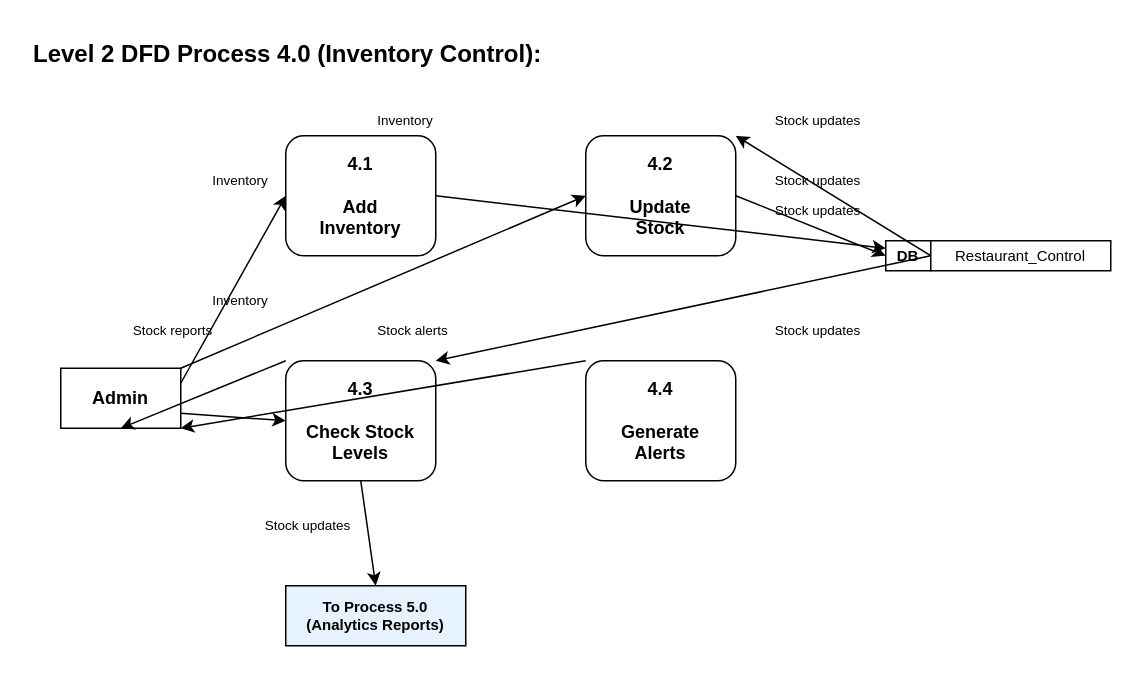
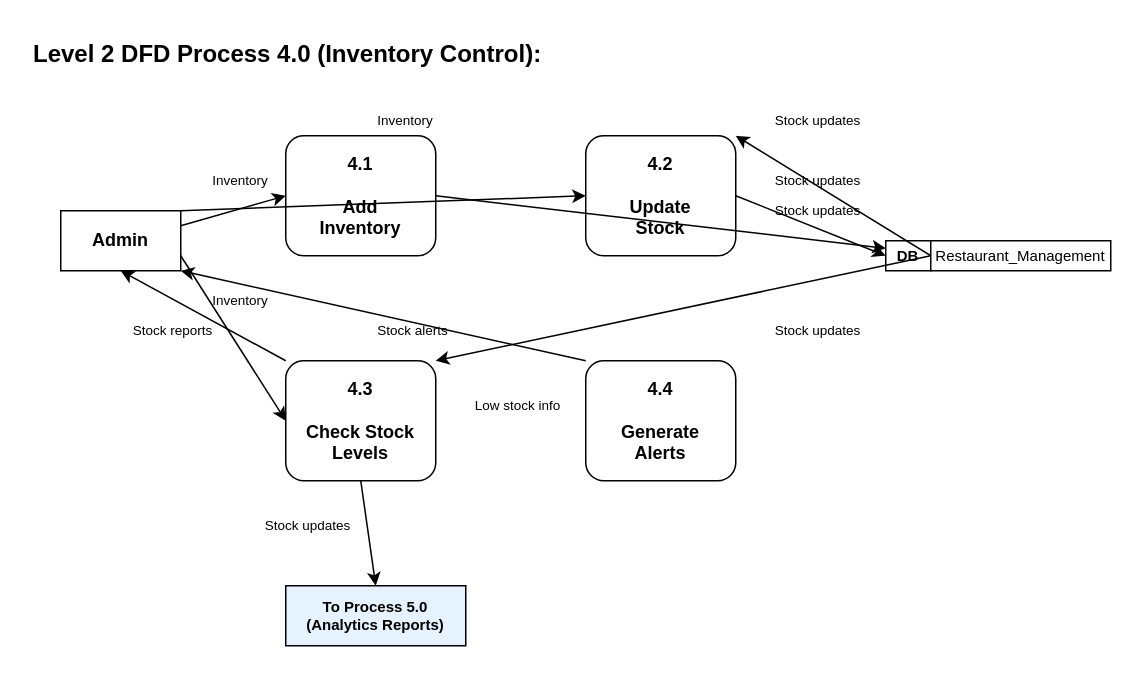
node "Restaurant_Control": label "Restaurant_Control" -> "Restaurant_Management"
node "Admin": moved (121, 398) -> (121, 241)
node "Low stock info": added
